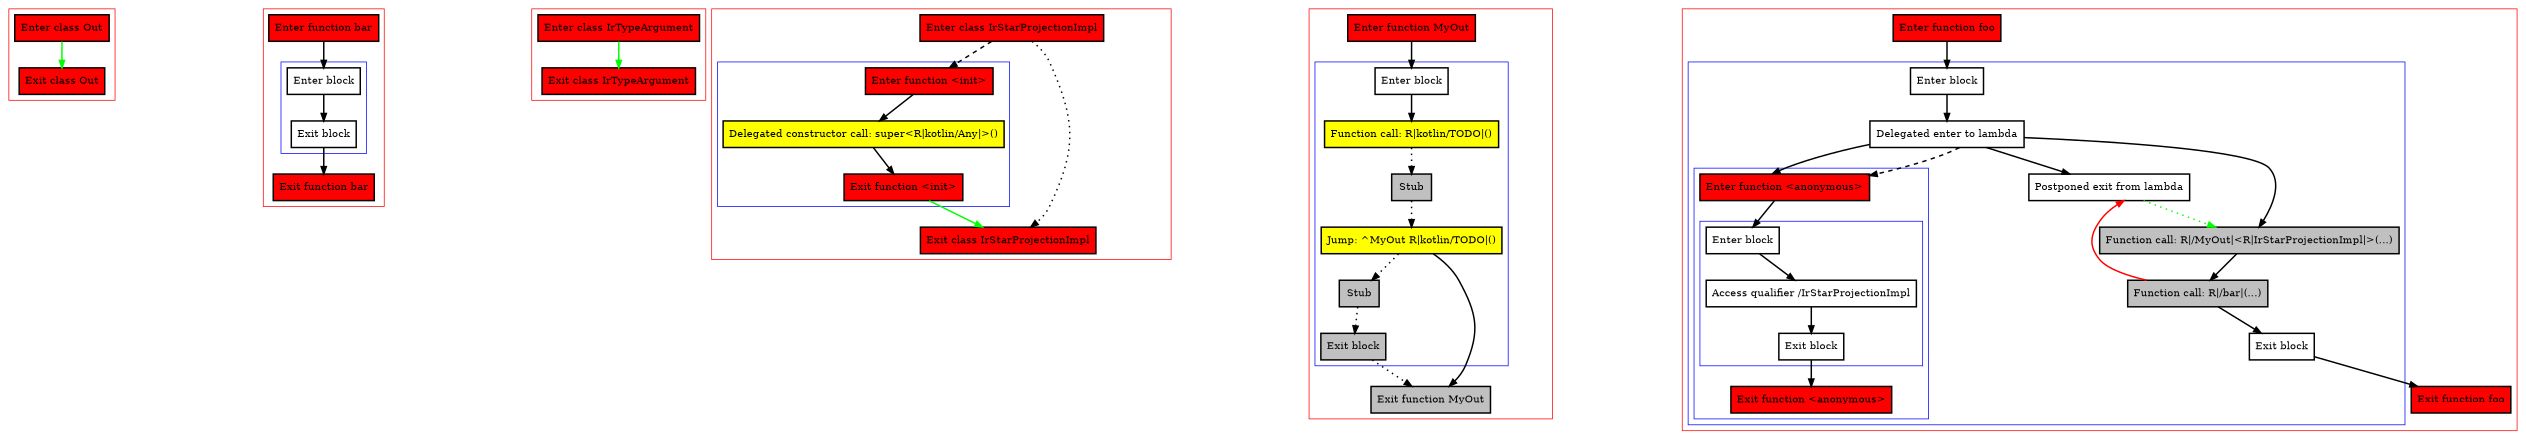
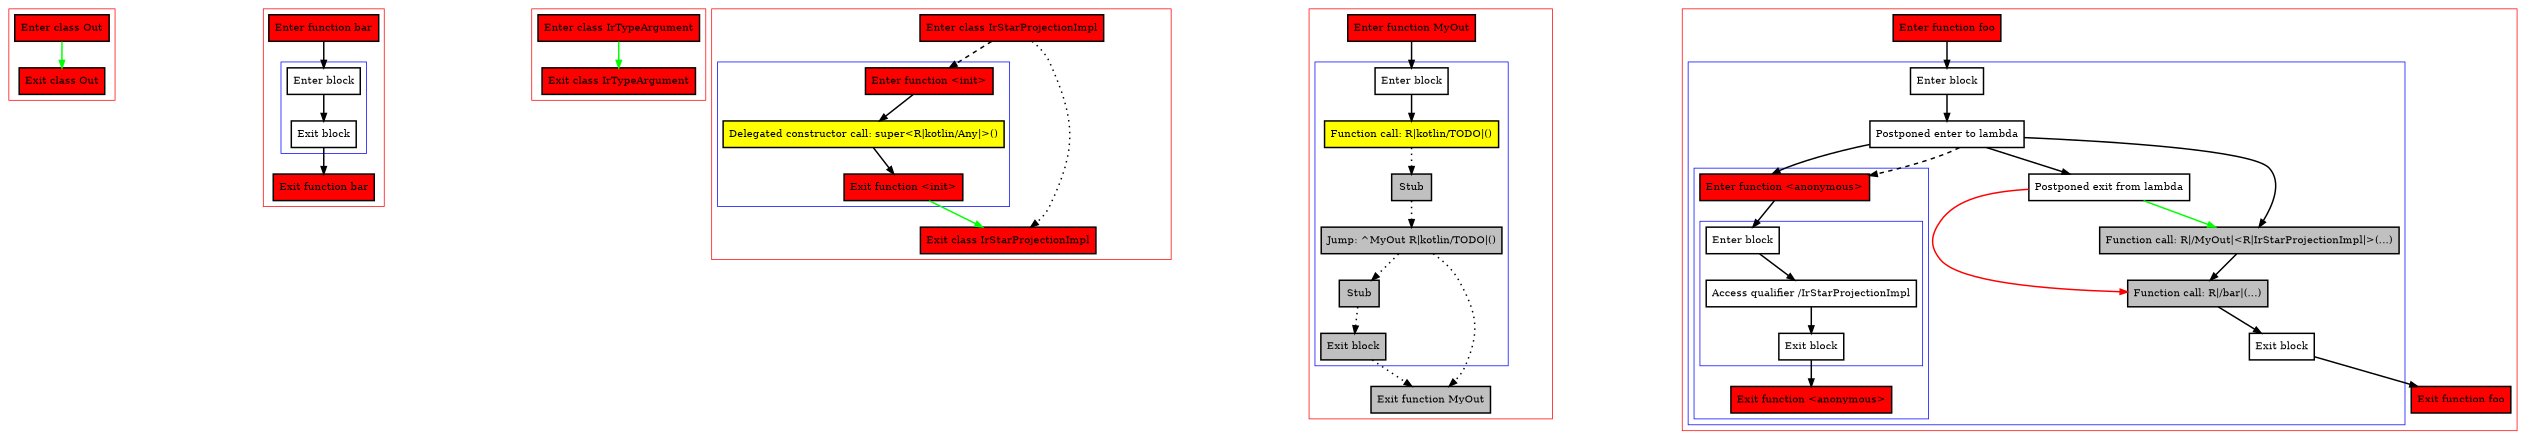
node "Delegated enter to lambda": label "Delegated enter to lambda" -> "Postponed enter to lambda"
edge "Postponed exit from lambda" -> "Function call: R|/MyOut|<R|IrStarProjectionImpl|>(...)": style dotted -> solid
node "Jump: ^MyOut R|kotlin/TODO|()": fillcolor yellow -> gray
edge "Function call: R|/bar|(...)" -> "Postponed exit from lambda": reversed
edge "Jump: ^MyOut R|kotlin/TODO|()" -> "Exit function MyOut": style solid -> dotted
